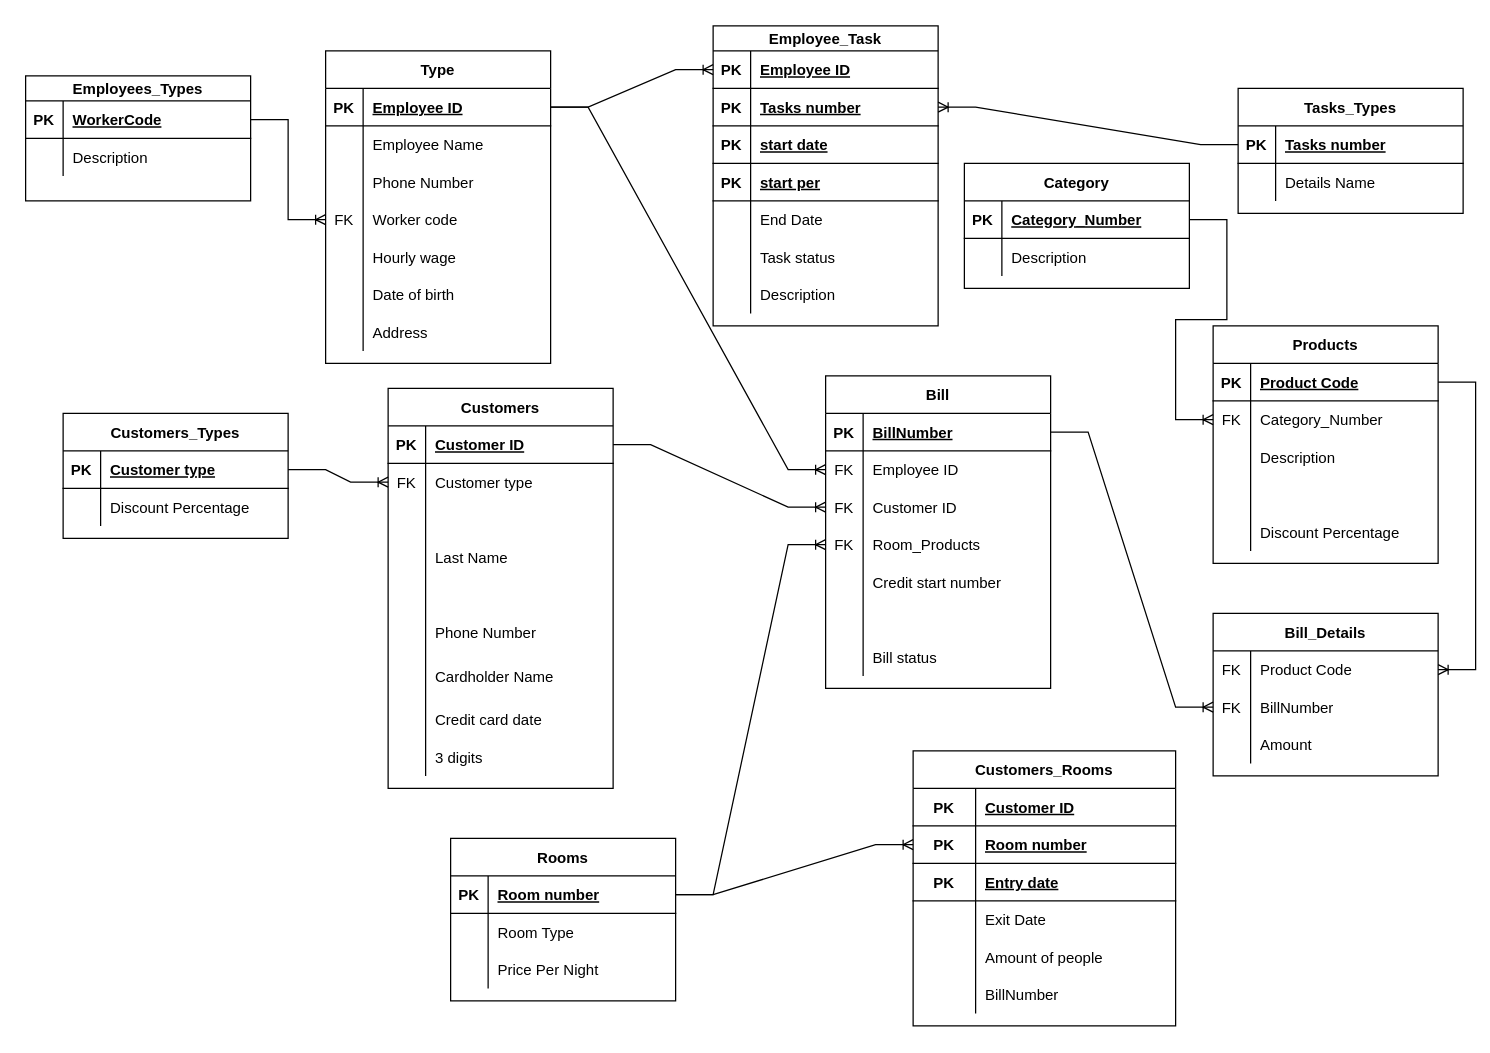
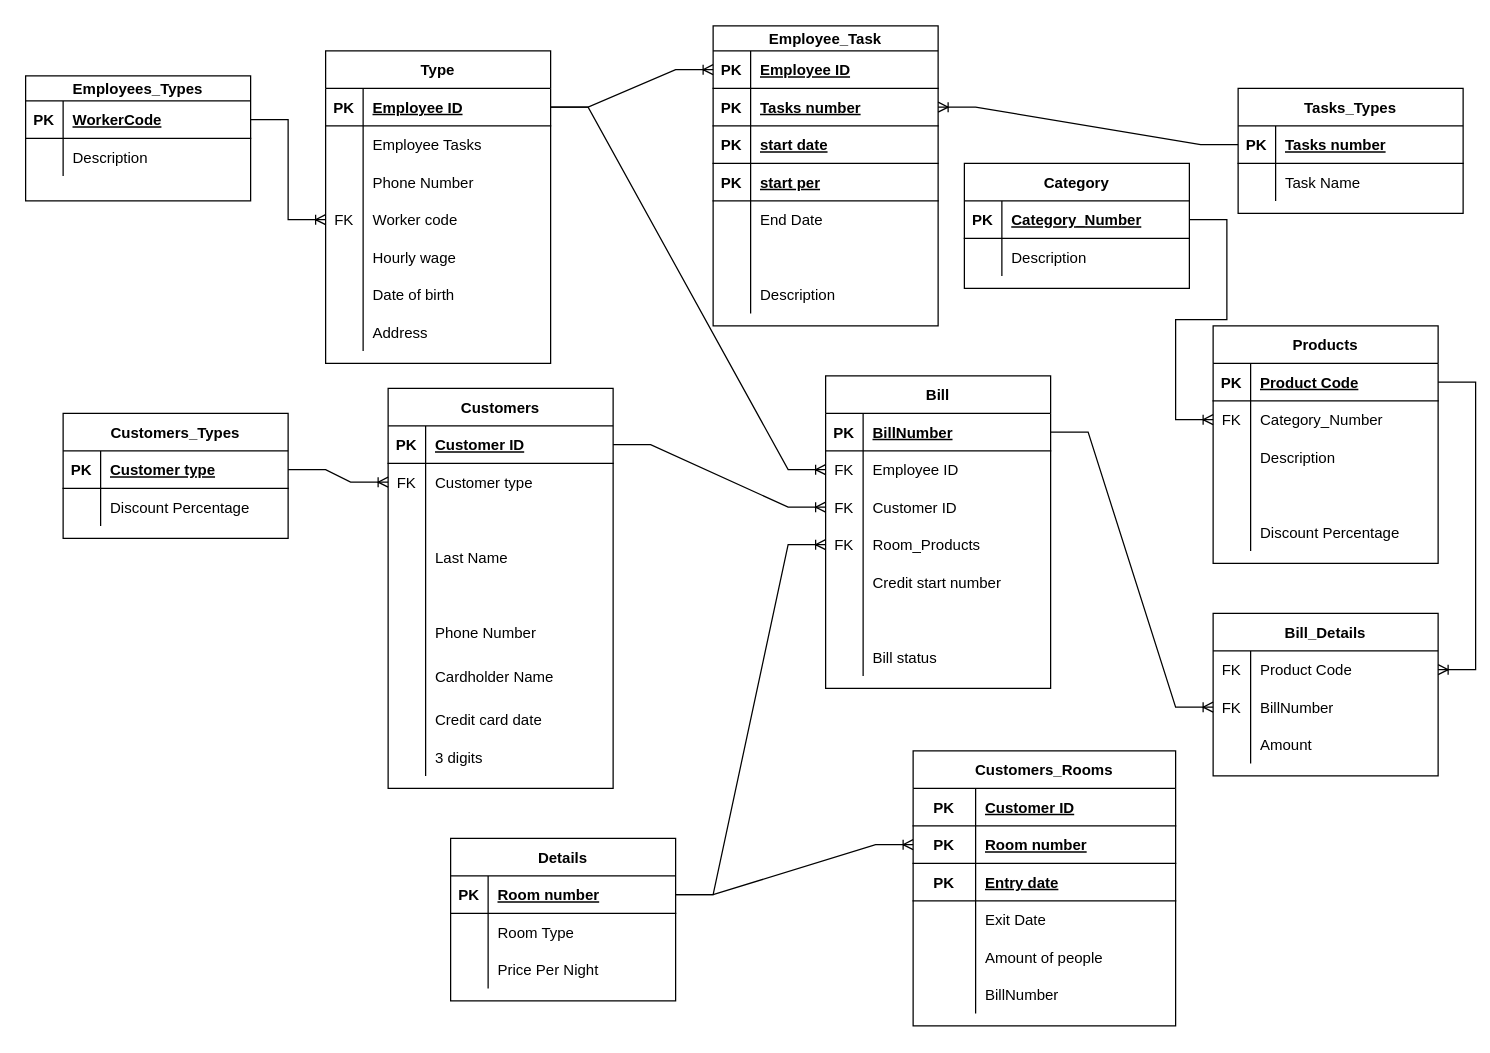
node "Employee Name": label "Employee Name" -> "Employee Tasks"
node "Details Name": label "Details Name" -> "Task Name"
node "Task status": removed
node "Rooms": label "Rooms" -> "Details"
